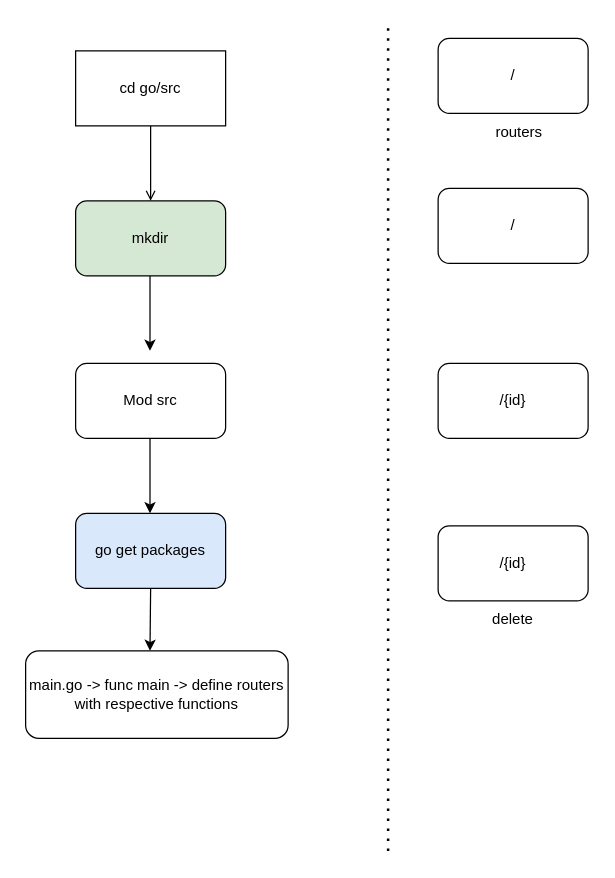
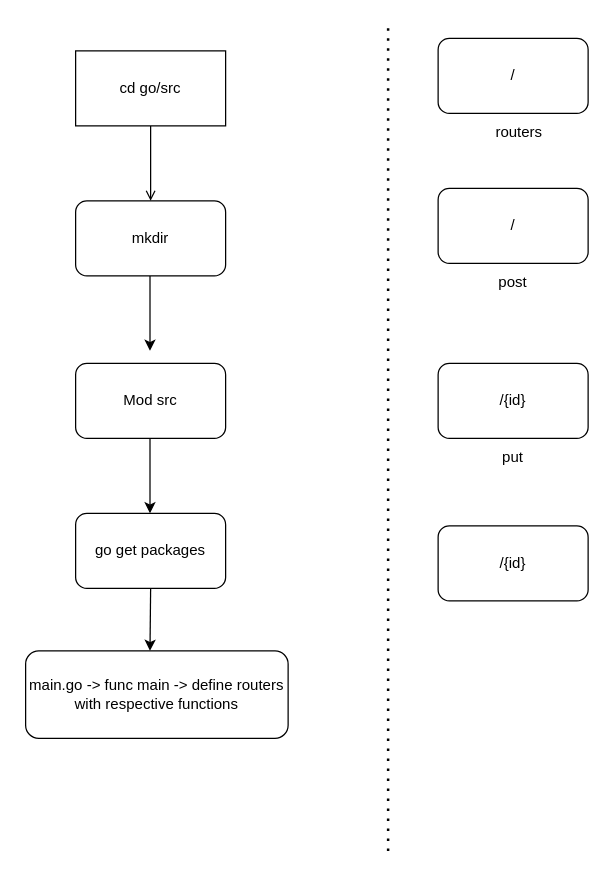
node "mkdir": fillcolor #d5e8d4 -> #ffffff
node "post": added
node "put": added
node "go get packages": fillcolor #dae8fc -> #ffffff
node "delete": removed
